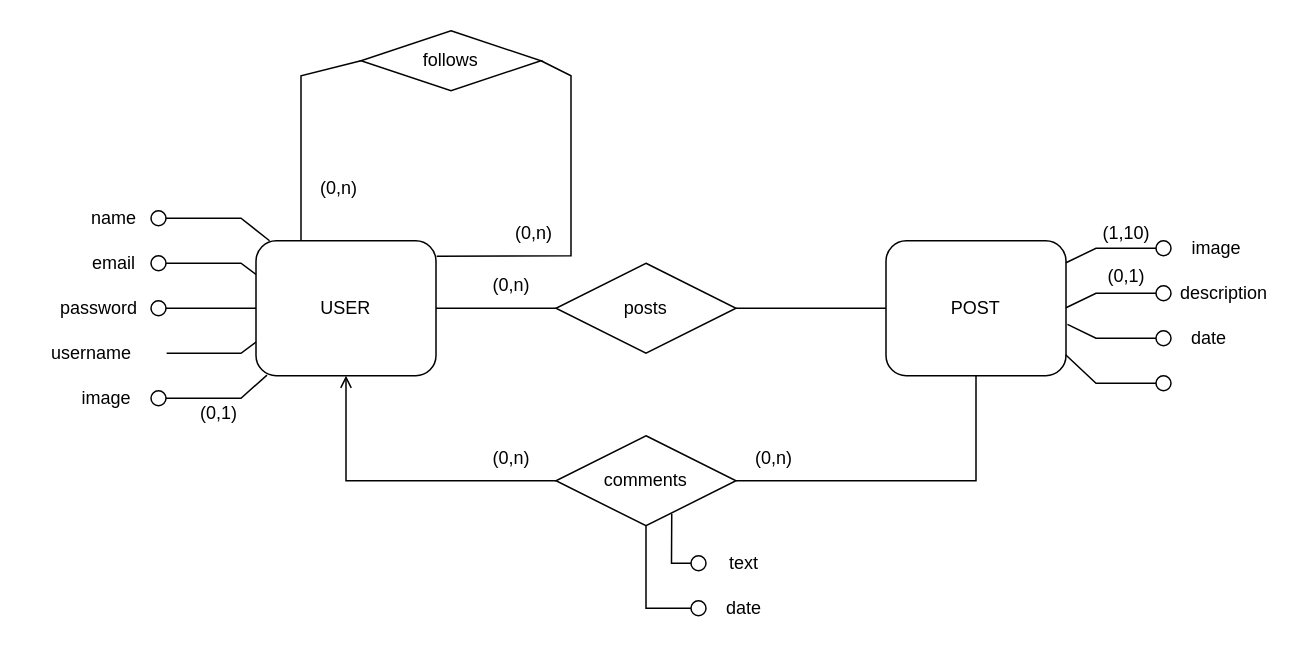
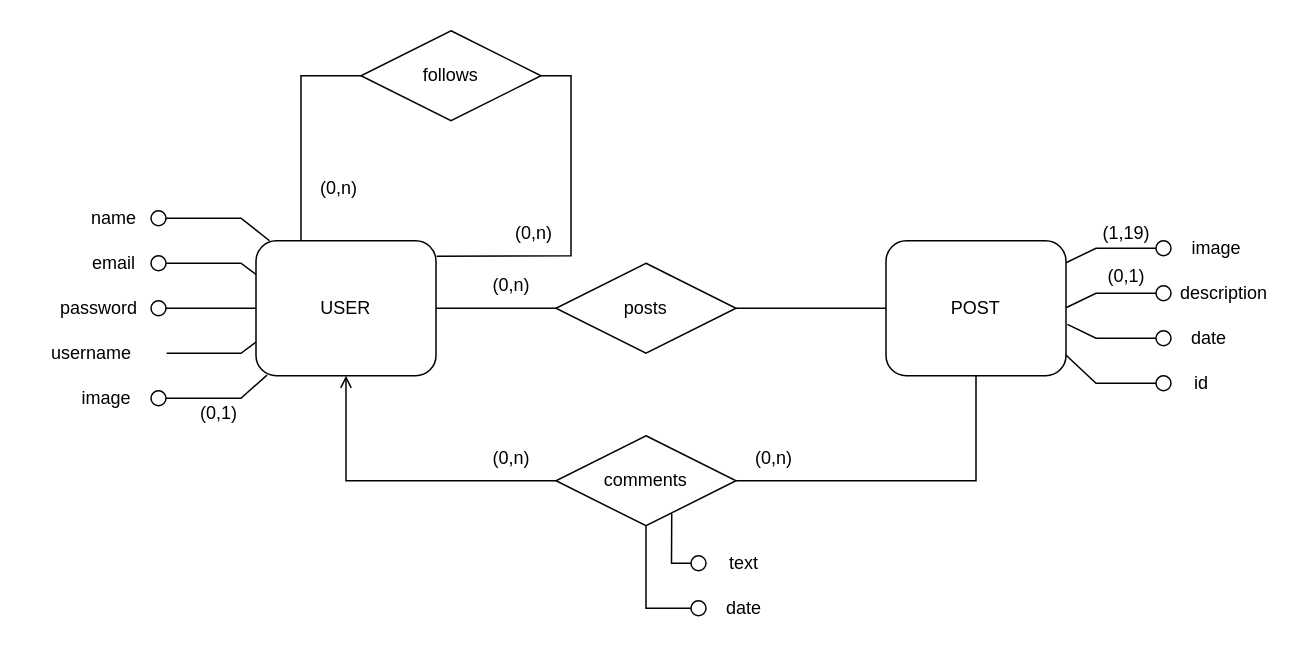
node "follows": size 180x60 -> 180x90
node "(1,10)": label "(1,10)" -> "(1,19)"
node "id": added
